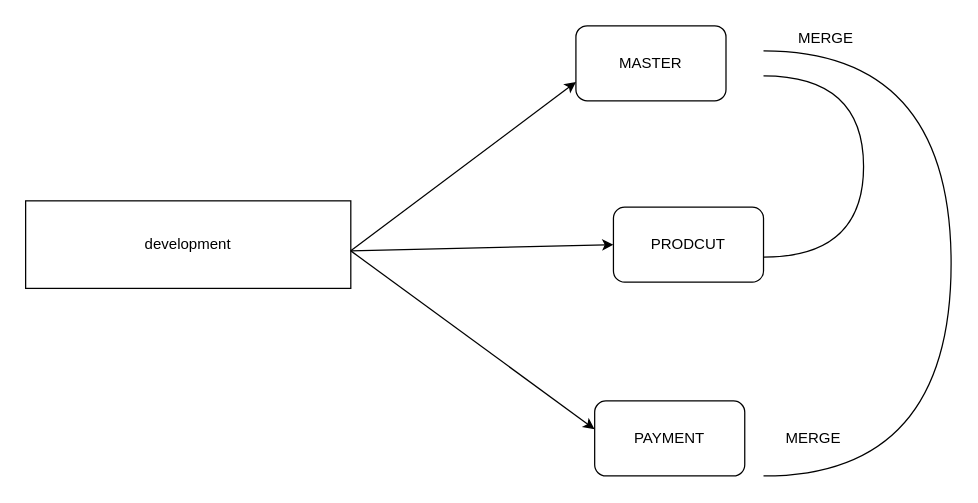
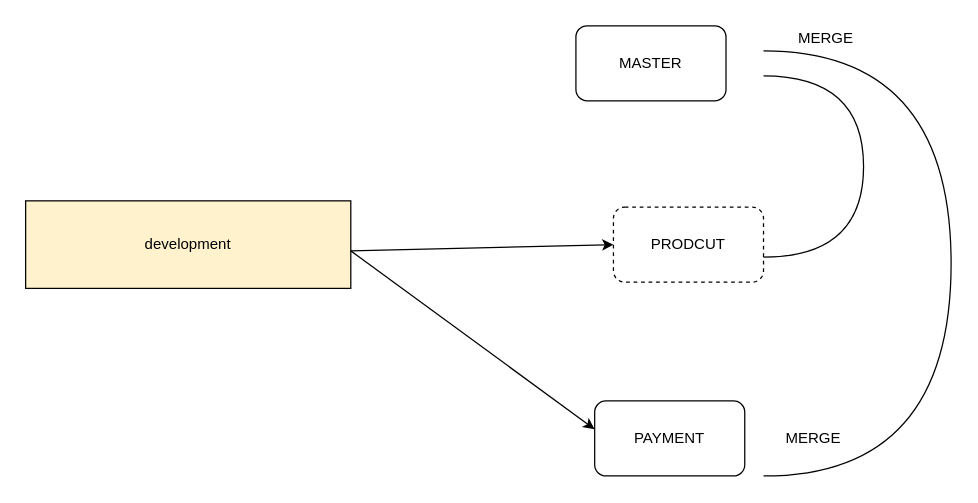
edge "development" -> "MASTER": removed
node "development": fillcolor #ffffff -> #fff2cc
node "PRODCUT": style solid -> dashed
